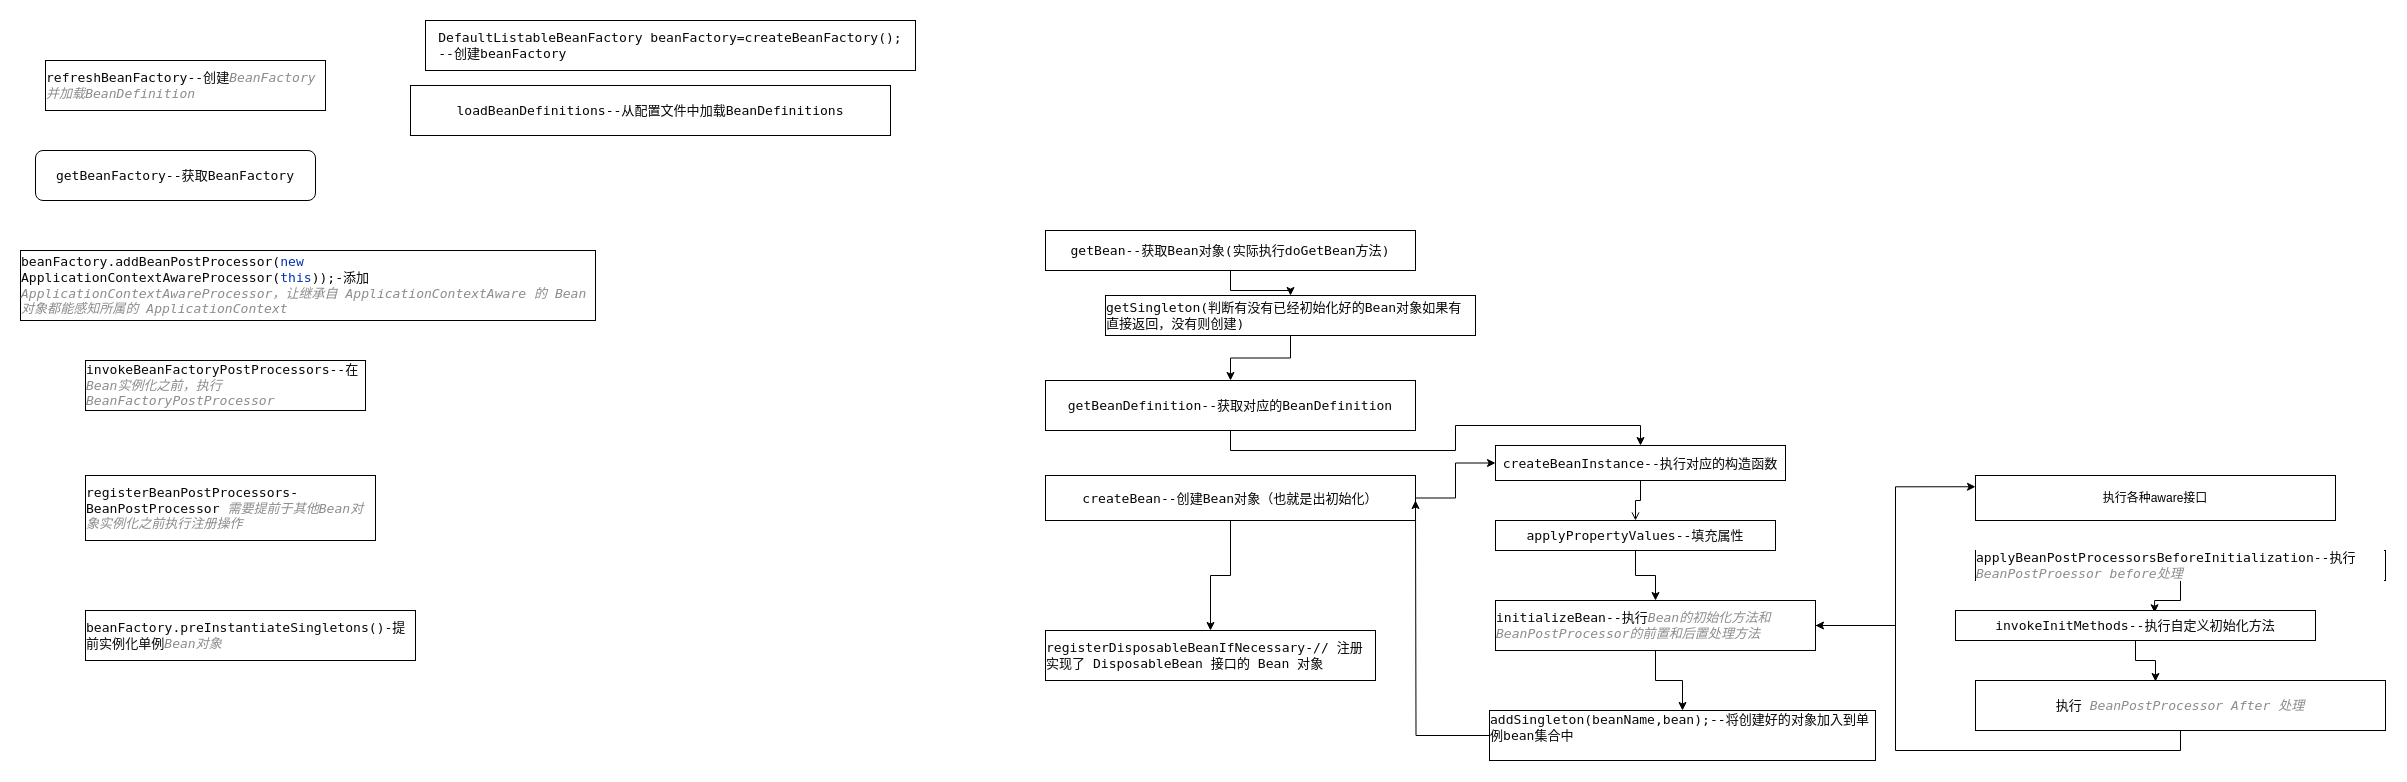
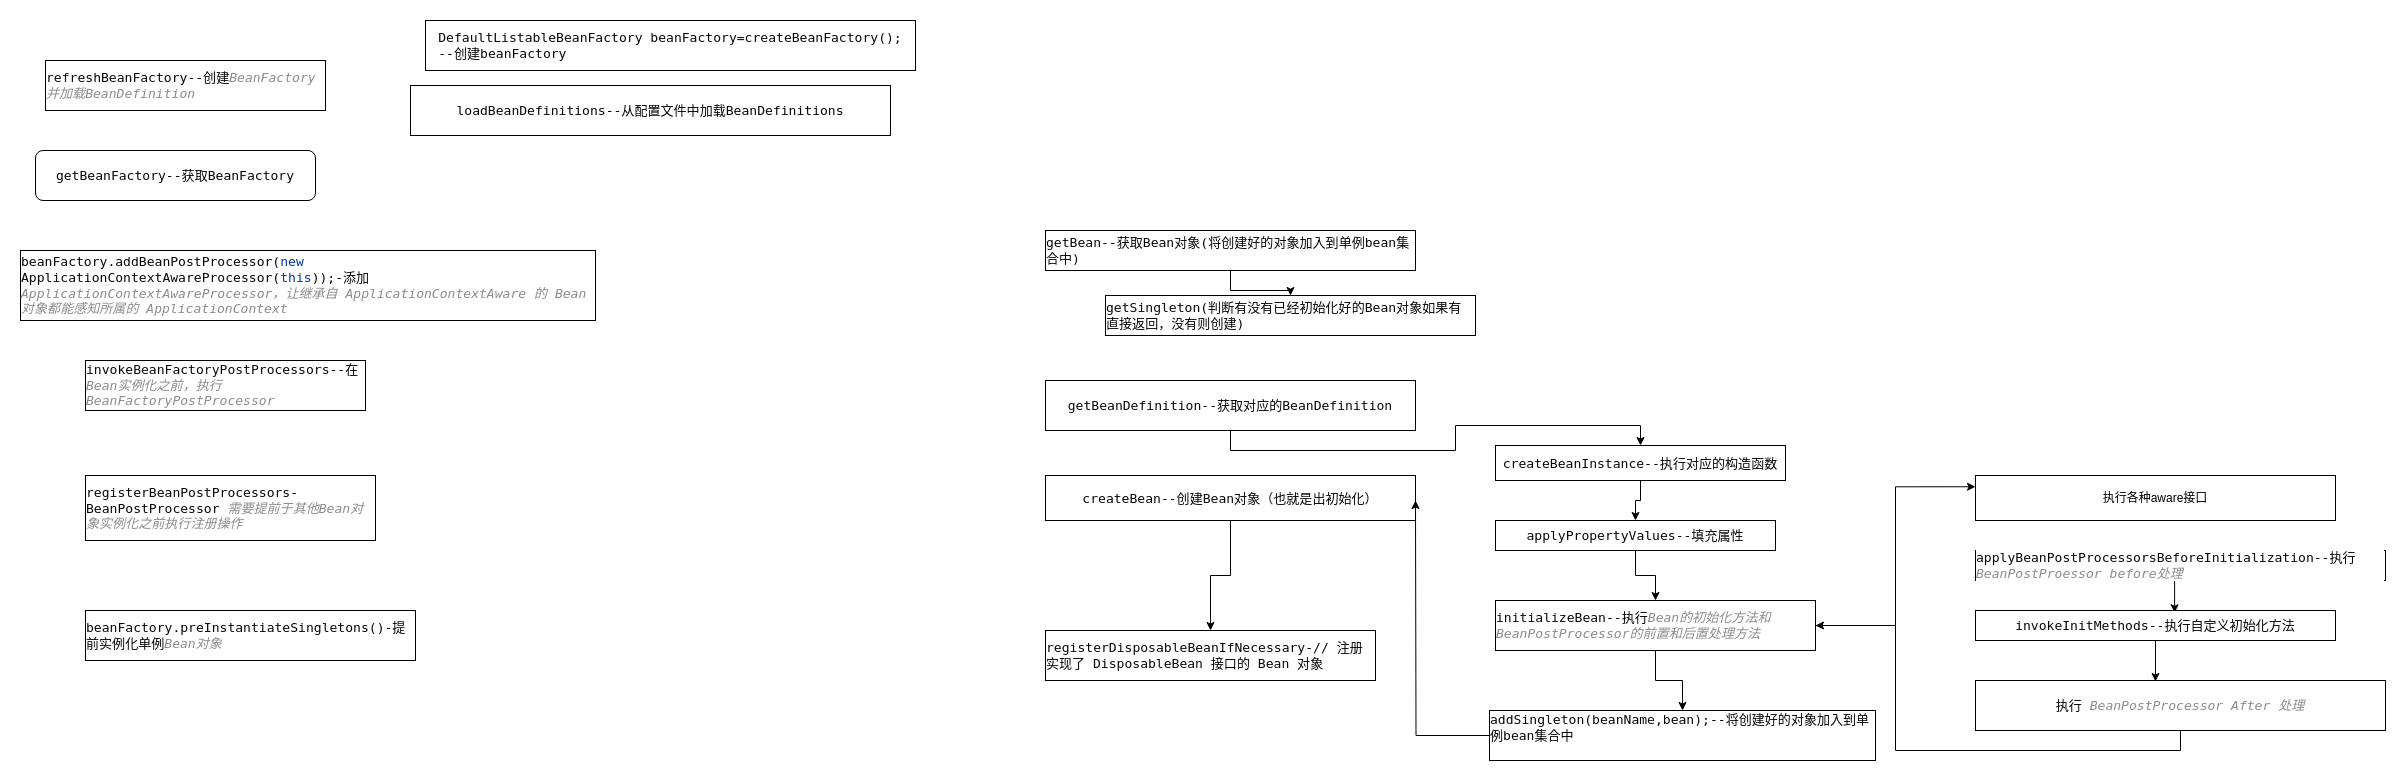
node "getBean--获取Bean对象(实际执行doGetBean方法)": label "getBean--获取Bean对象(实际执行doGetBean方法)" -> "getBean--获取Bean对象(将创建好的对象加入到单例bean集合中)"
edge "getSingleton(判断有没有已经初始化好的Bean对象如果有直接返回，没有则创建)" -> "getBeanDefinition--获取对应的BeanDefinition": removed
edge "createBean--创建Bean对象（也就是出初始化）" -> "createBeanInstance--执行对应的构造函数": removed
edge "createBeanInstance--执行对应的构造函数" -> "applyPropertyValues--填充属性": arrowhead open -> classic
node "invokeInitMethods--执行自定义初始化方法": moved (2136, 626) -> (2156, 626)
